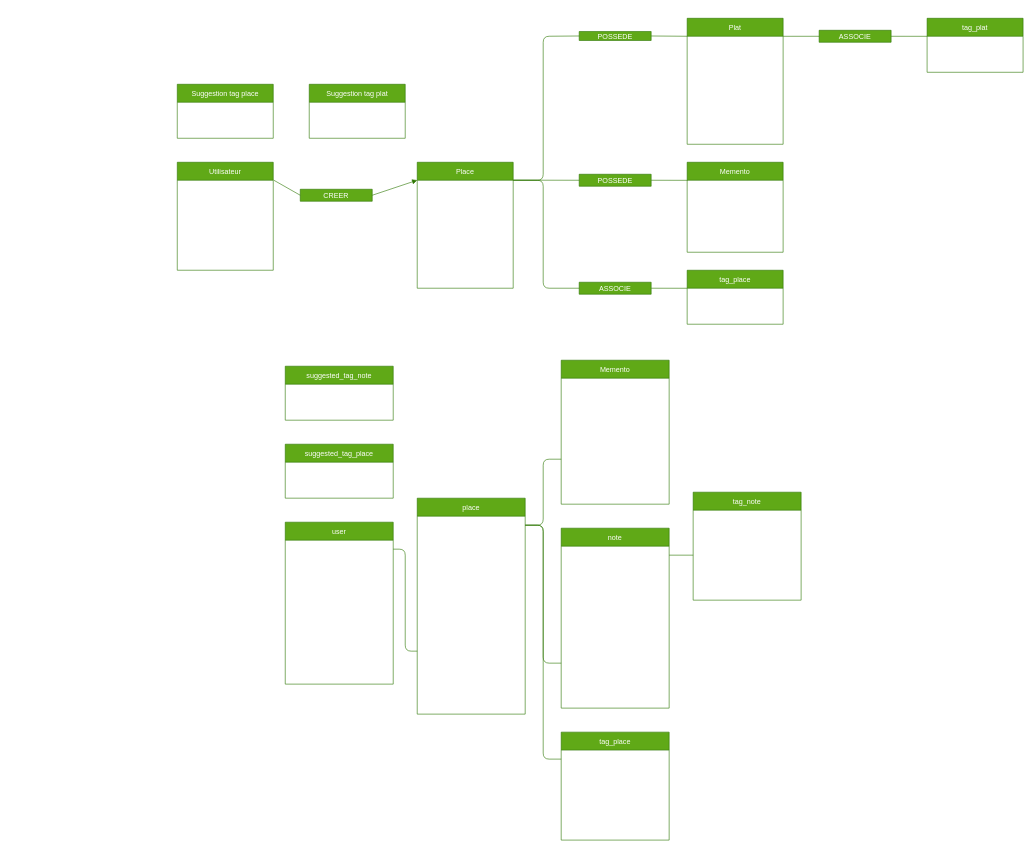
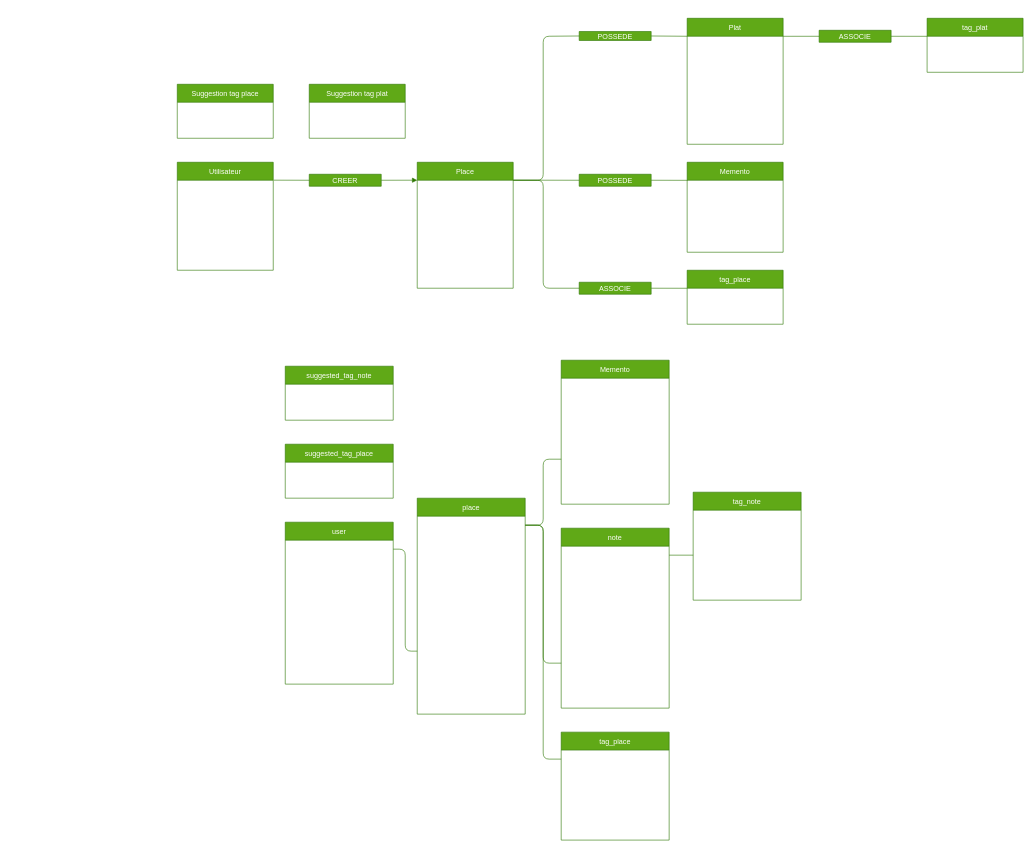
node "CREER": moved (336, 195) -> (345, 180)
